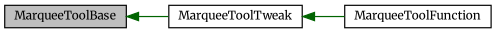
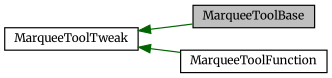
edge "MarqueeToolTweak" -> "MarqueeToolBase": reversed
